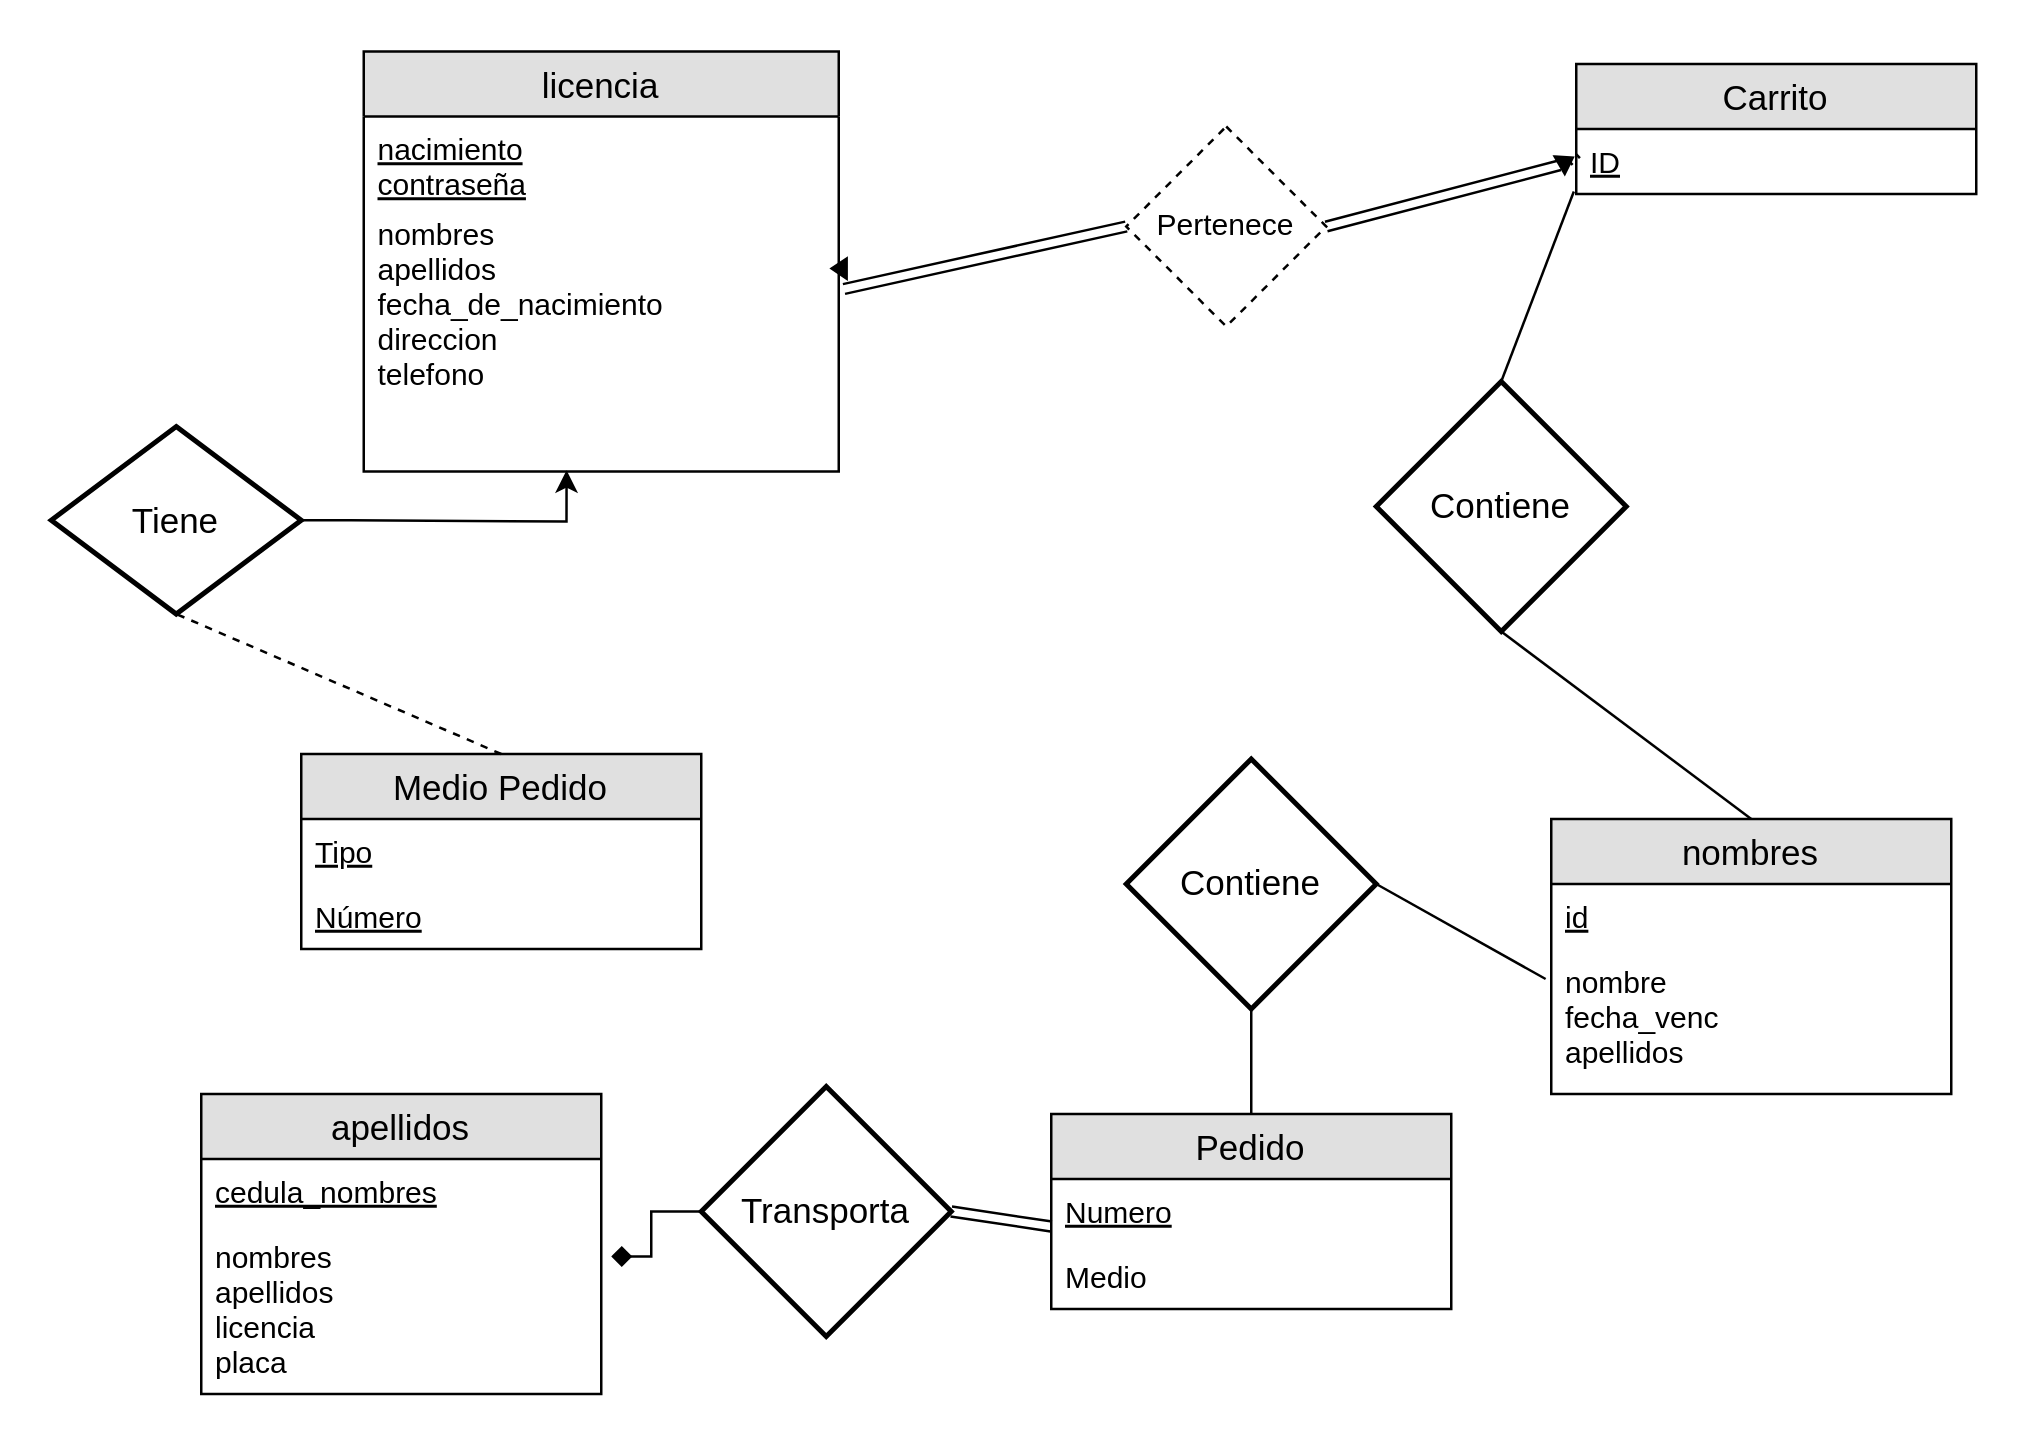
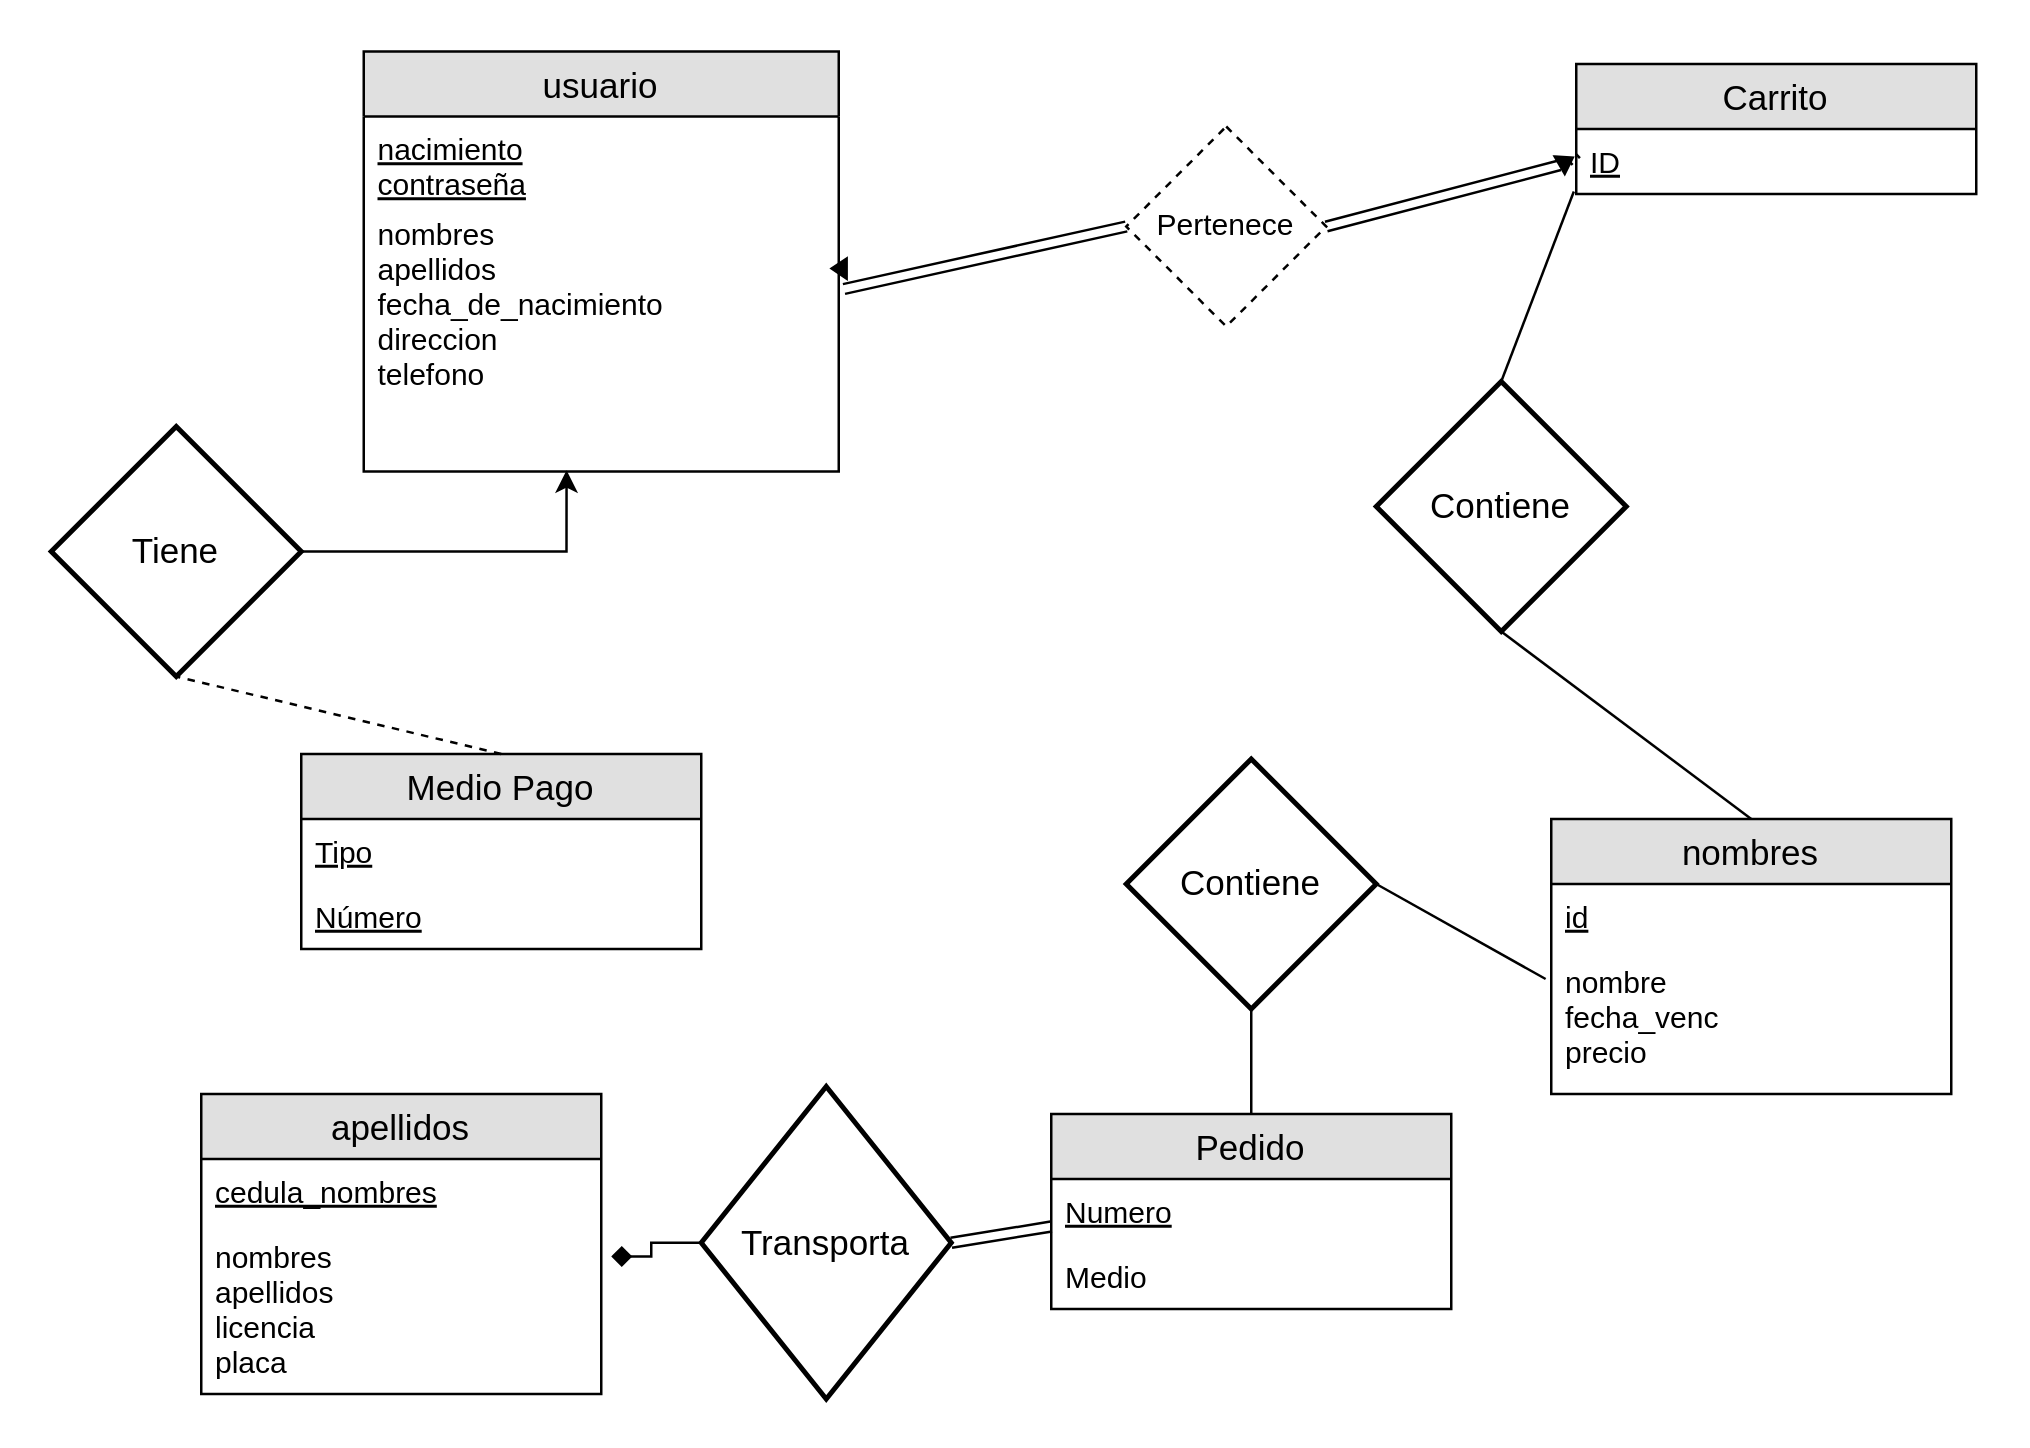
node "licencia": label "licencia" -> "usuario"
node "Tiene": size 250x188 -> 250x250
node "Medio Pedido": label "Medio Pedido" -> "Medio Pago"
node "nombre fecha_venc apellidos": label "nombre fecha_venc apellidos" -> "nombre fecha_venc precio"
node "Transporta": size 250x250 -> 250x313
